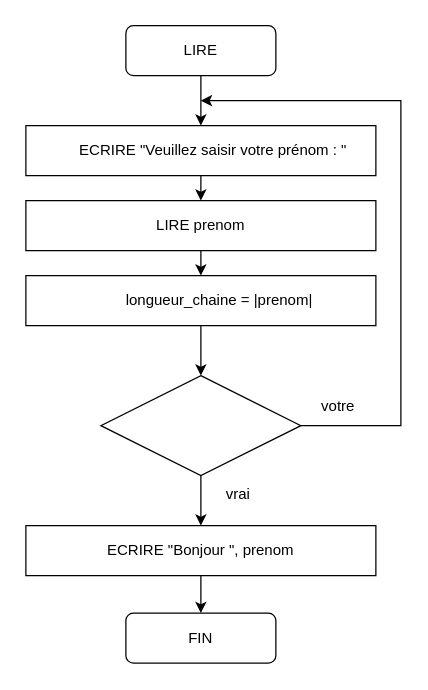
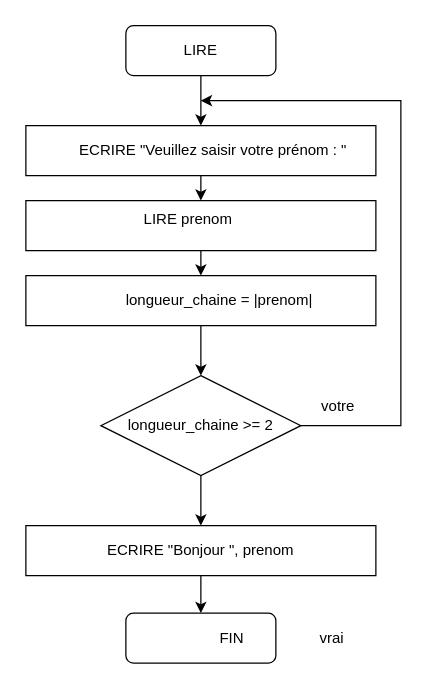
node "LIRE prenom": moved (201, 226) -> (188, 219)
node "longueur_chaine >= 2": added
node "vrai": moved (238, 494) -> (332, 638)
node "FIN": moved (201, 638) -> (232, 638)
